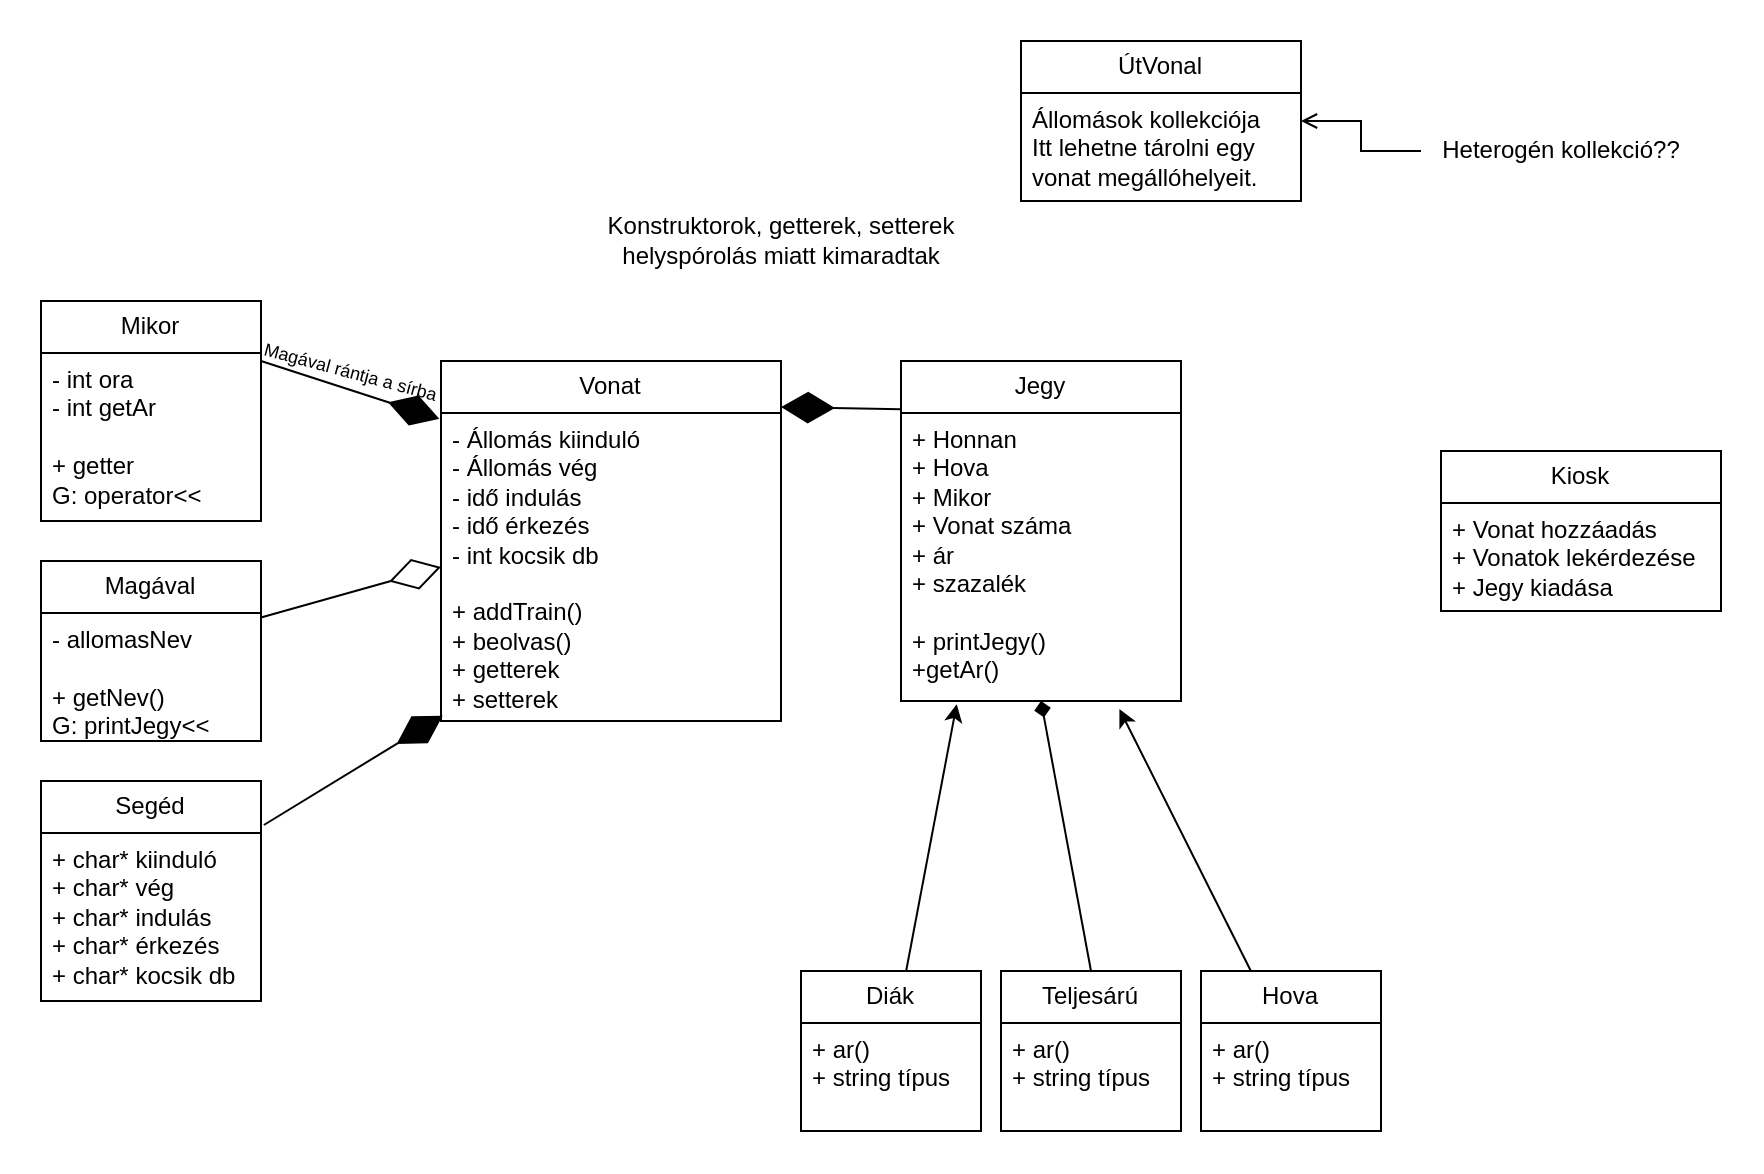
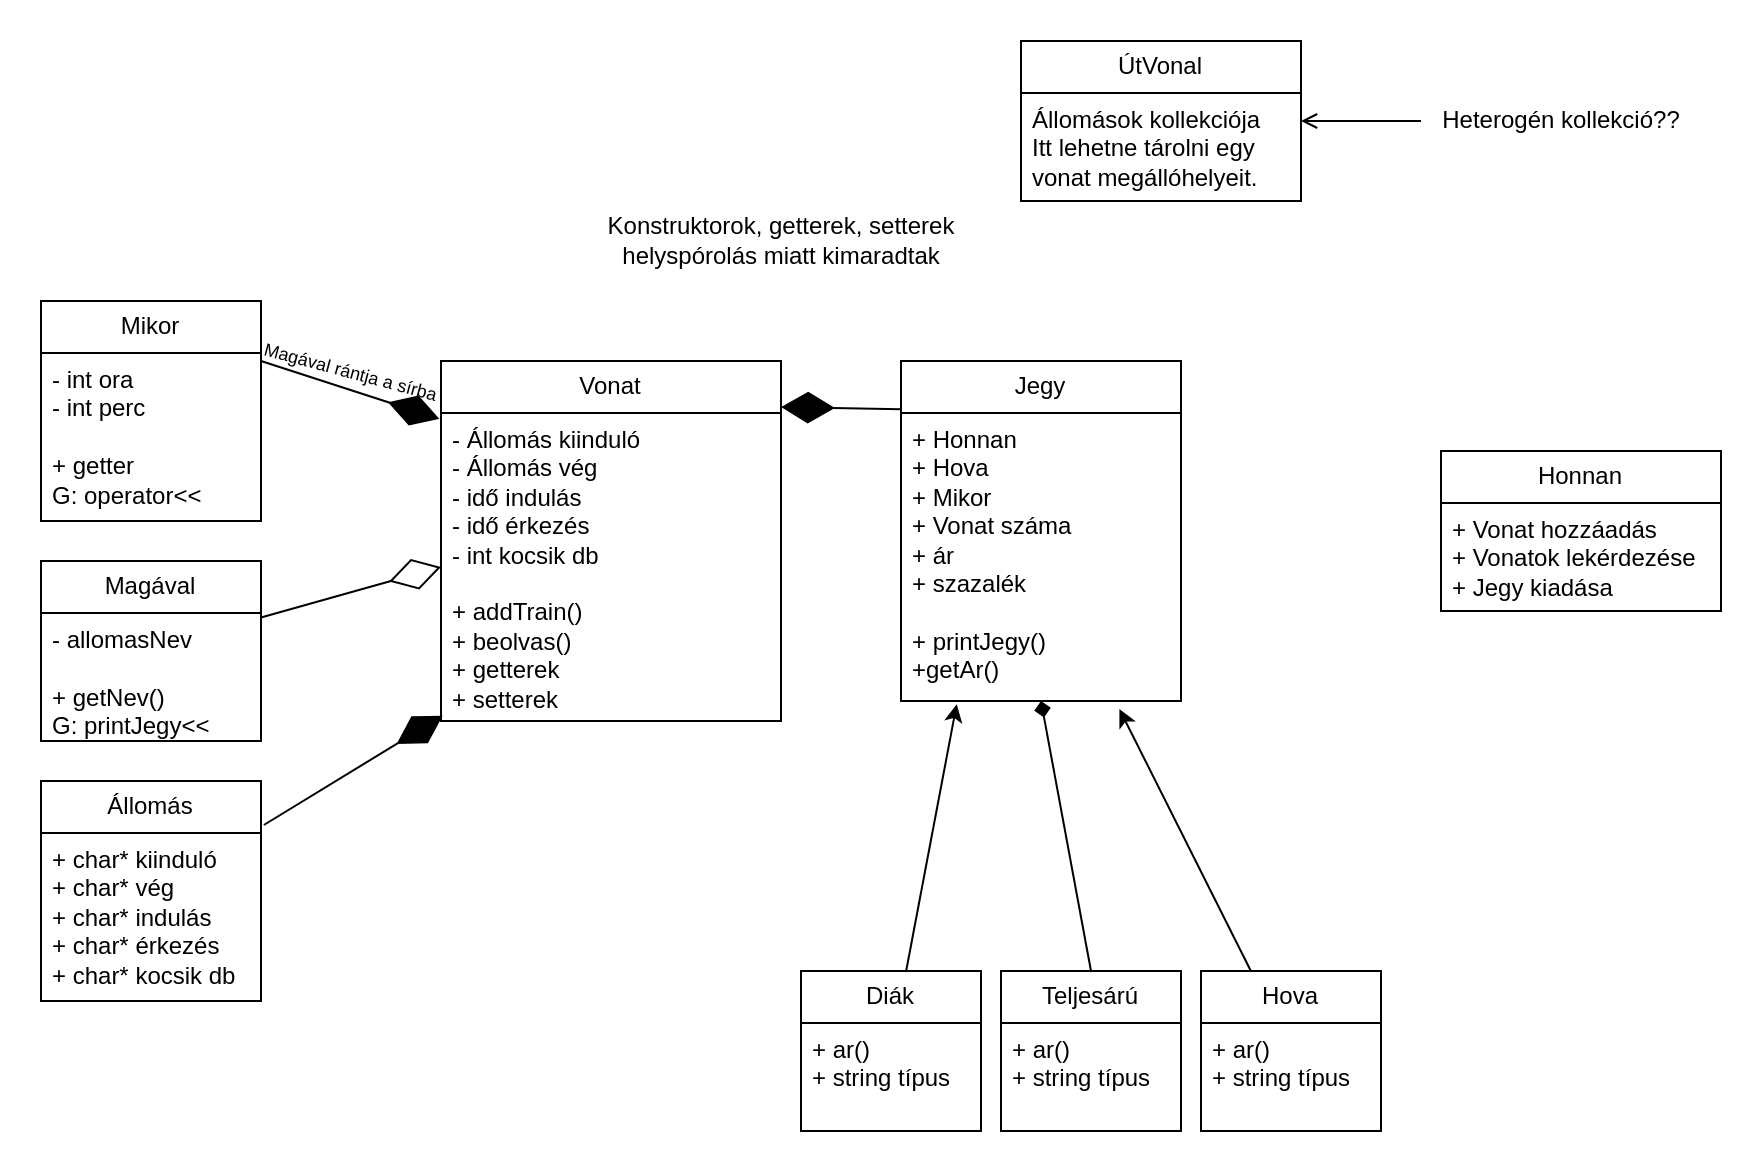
node "Heterogén kollekció??": moved (1561, 151) -> (1561, 121)
node "- int ora - int getAr + getter G: operator<<": label "- int ora - int getAr + getter G: operator<<" -> "- int ora - int perc + getter G: operator<<"
node "Kiosk": label "Kiosk" -> "Honnan"
node "Segéd": label "Segéd" -> "Állomás"
